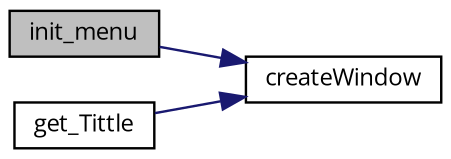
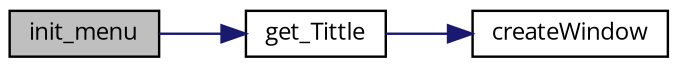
edge "init_menu" -> "createWindow": now "init_menu" -> "get_Tittle"
